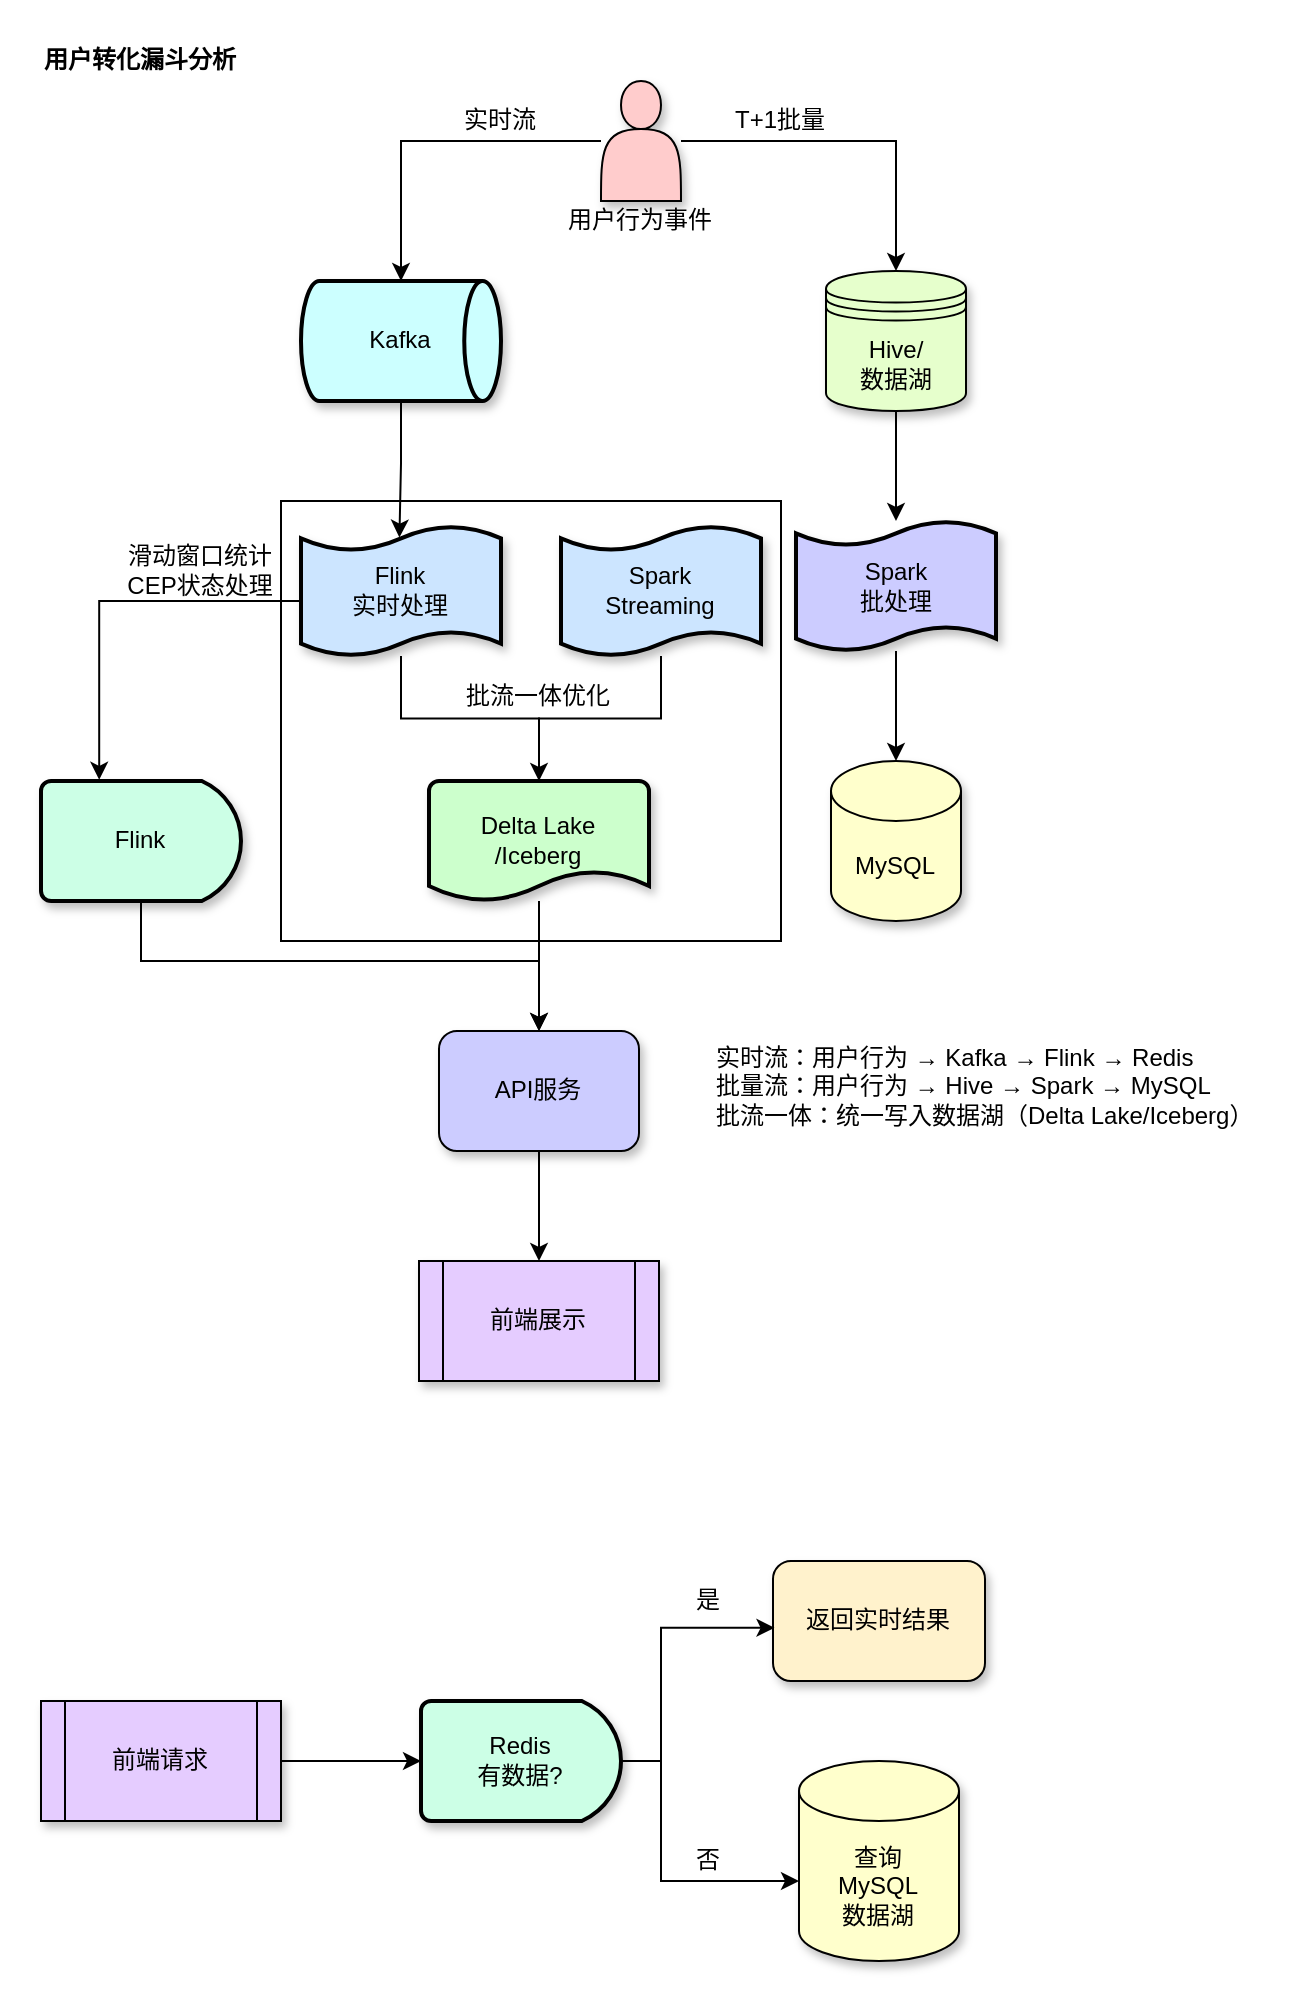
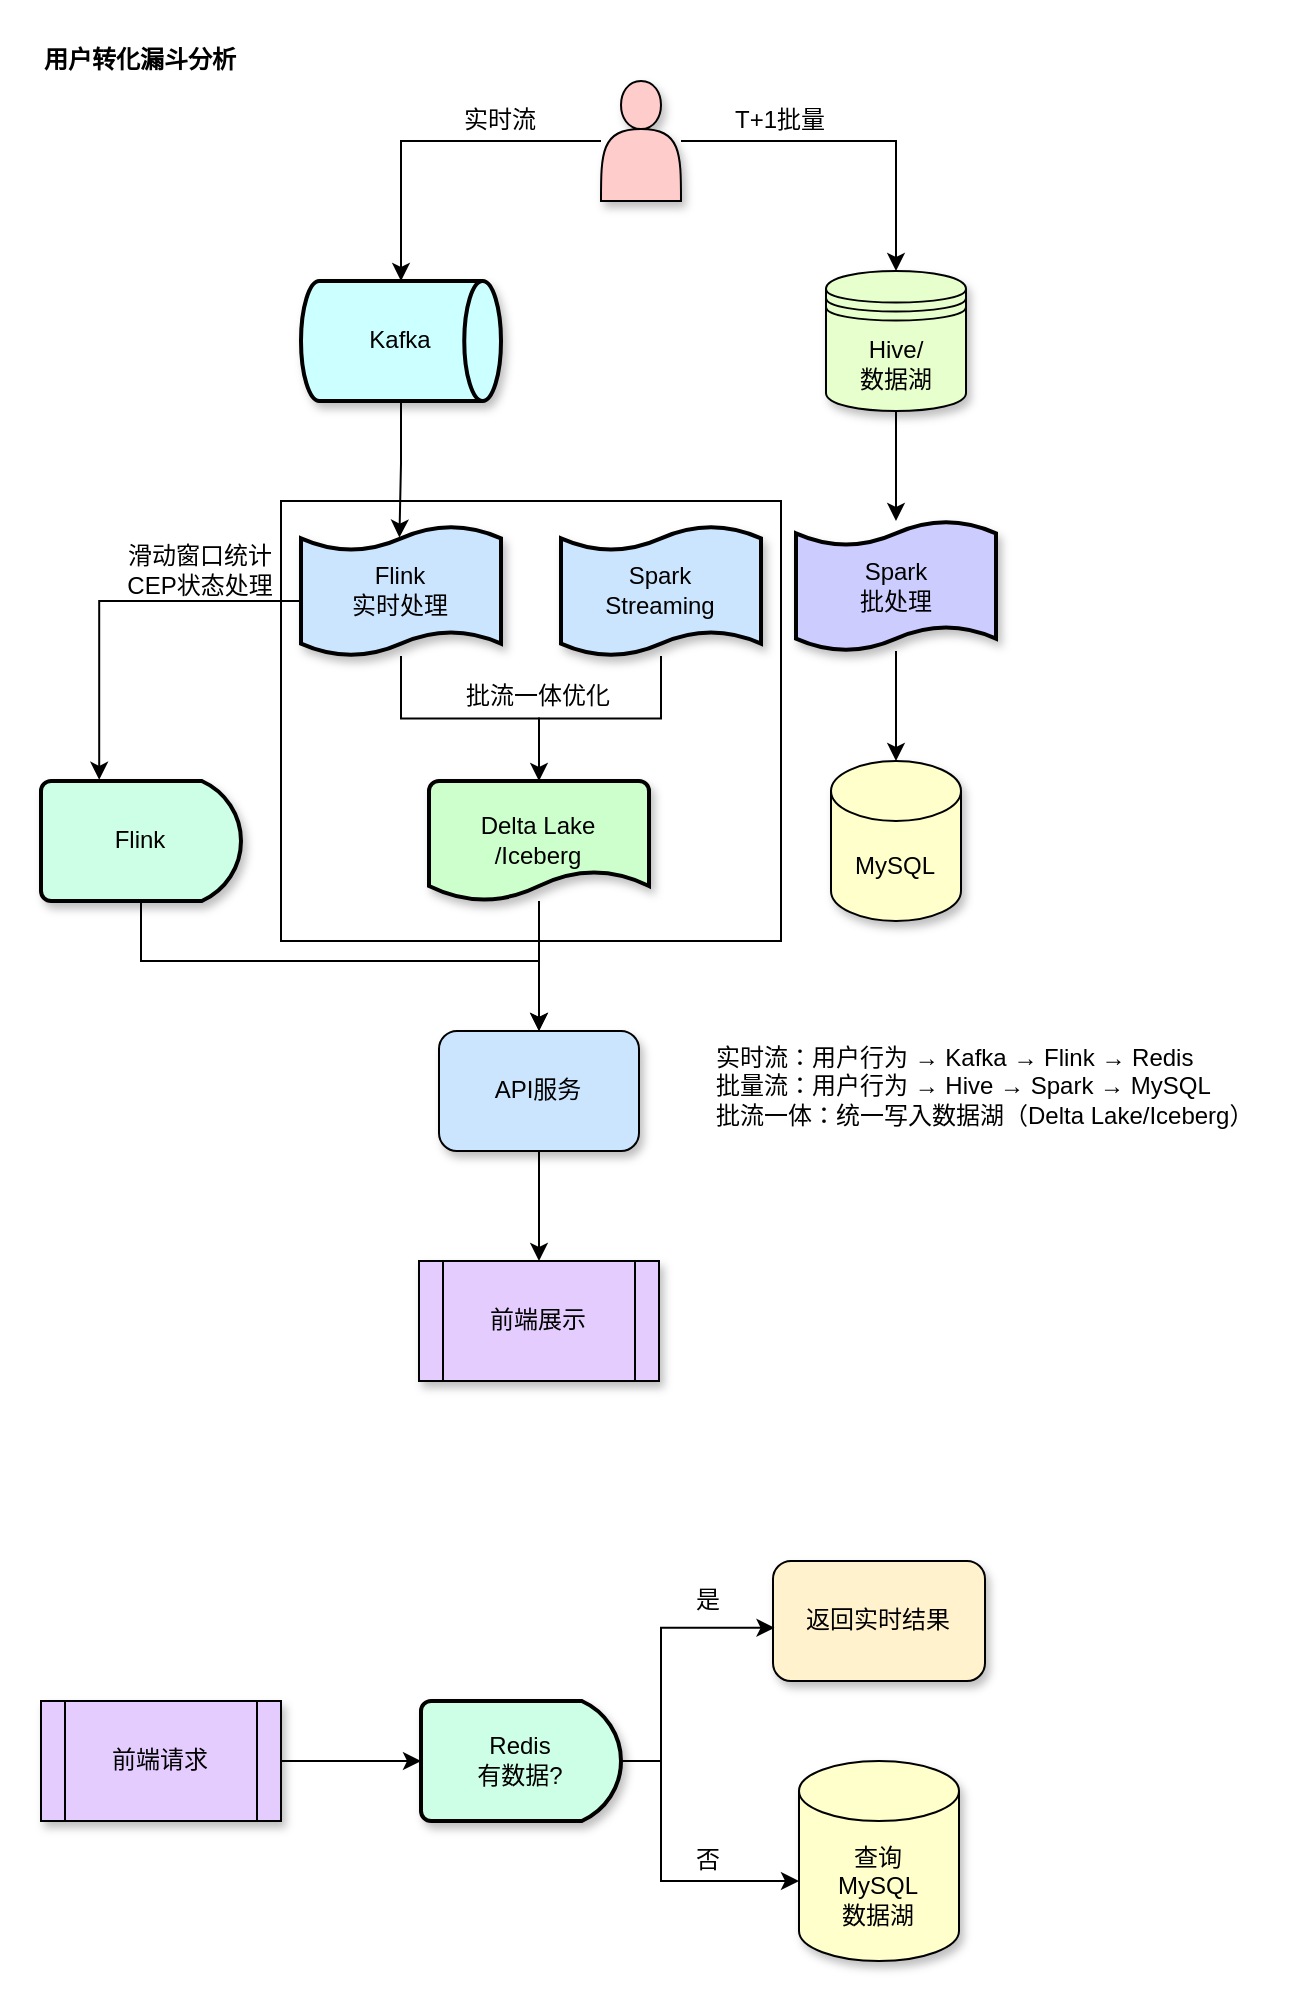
node "用户行为事件": removed
node "API服务": fillcolor #ccccff -> #cce5ff
